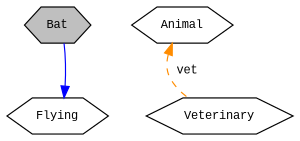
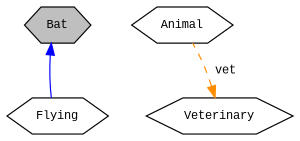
edge "Bat" -> "Flying": reversed
edge "Veterinary" -> "Animal": reversed
